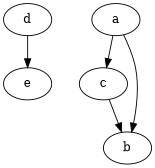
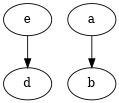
edge "d" -> "e": reversed
node "c": removed
